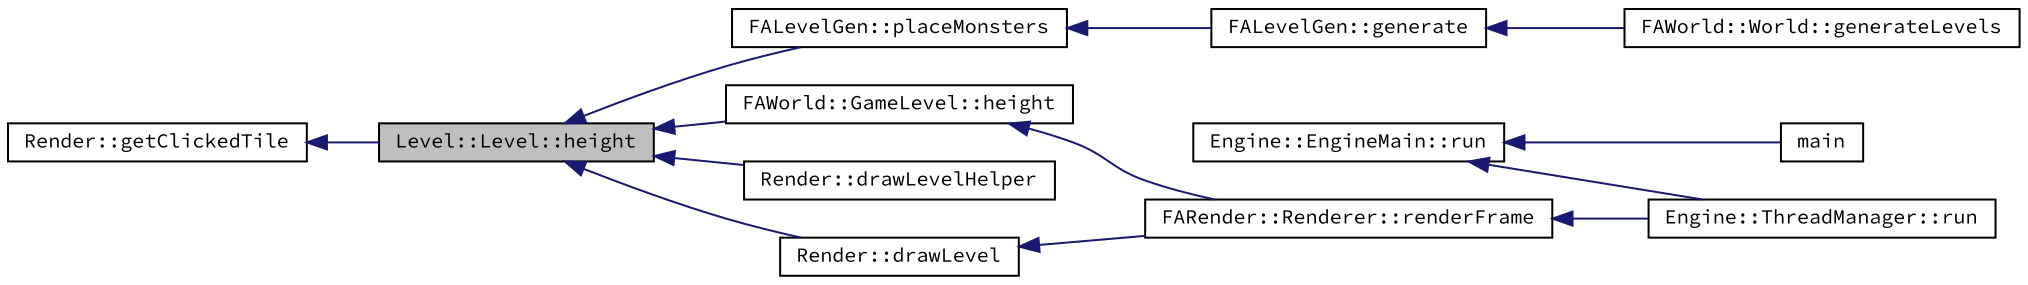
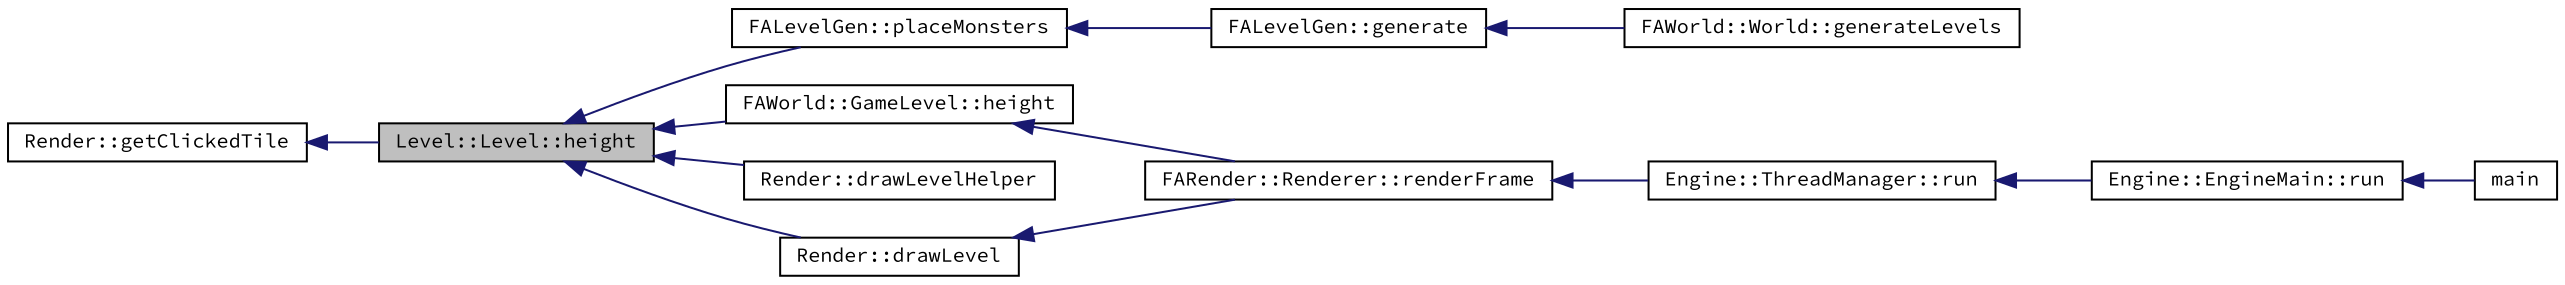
edge "Engine::ThreadManager::run" -> "Engine::EngineMain::run": reversed
